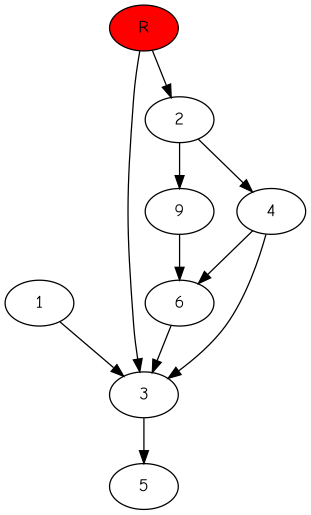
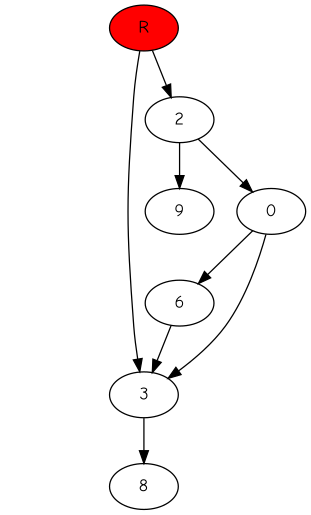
node "4": label "4" -> "0"
edge "9" -> "6": removed
node "1": removed
node "5": label "5" -> "8"
